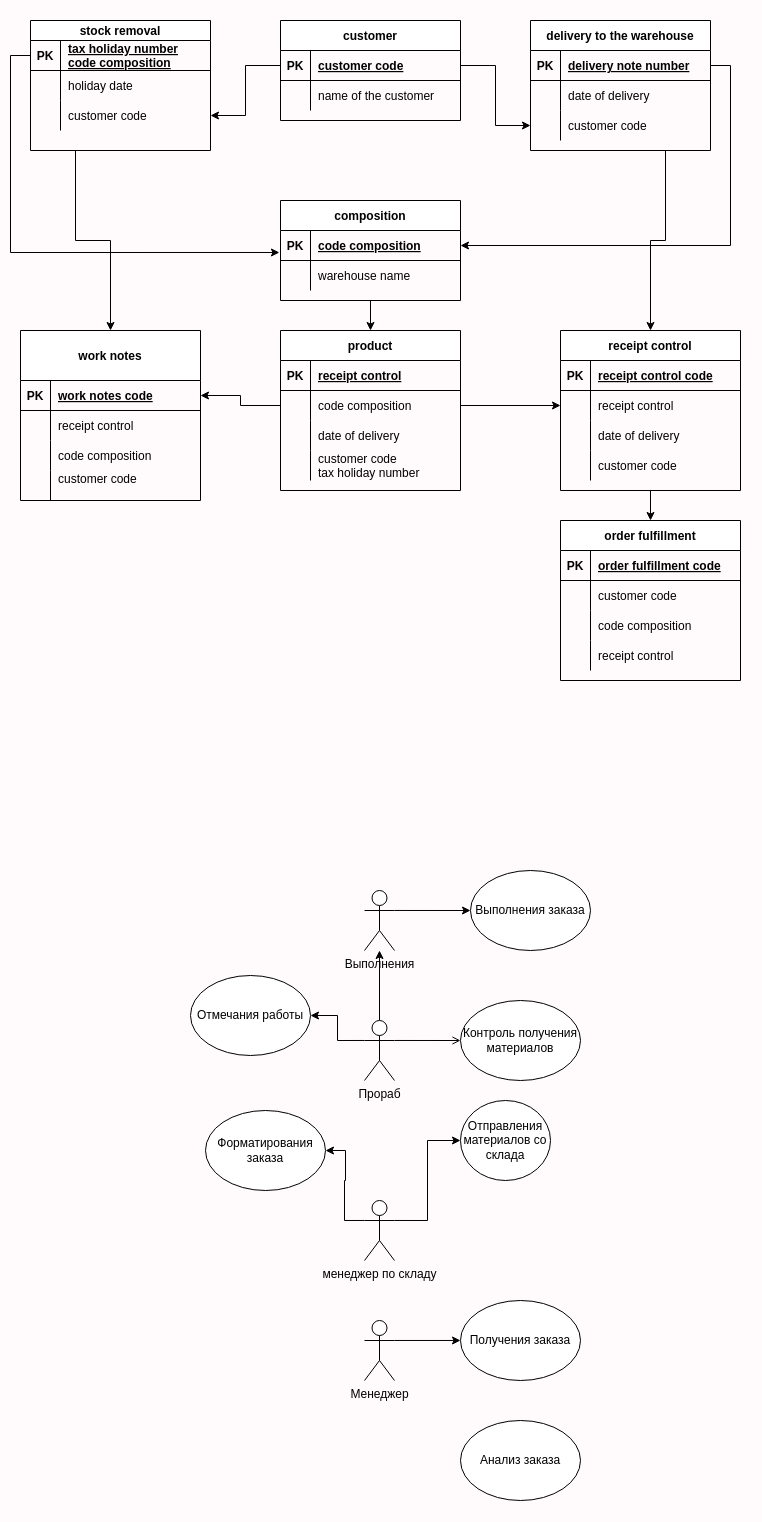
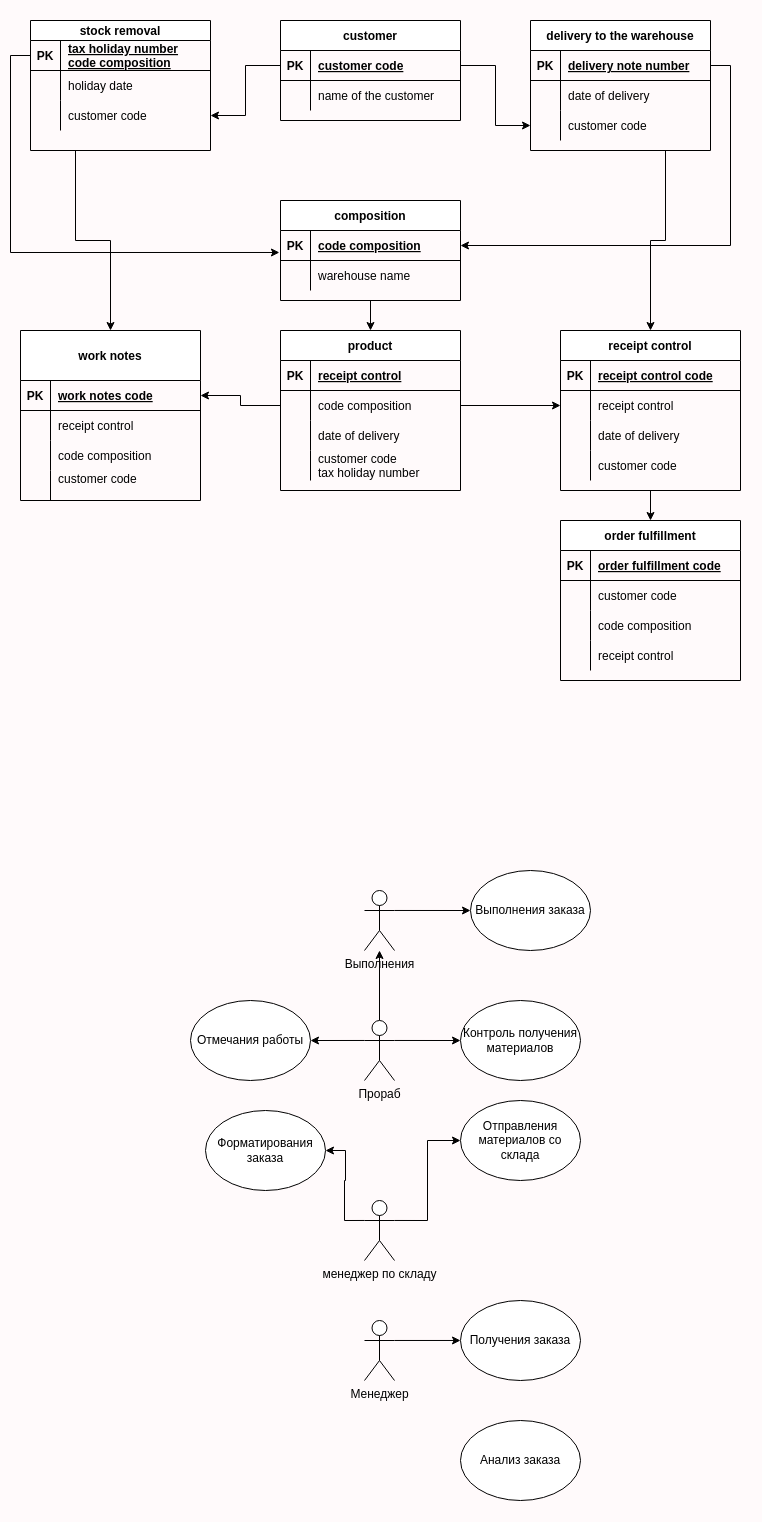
node "Отмечания работы": moved (251, 1016) -> (251, 1041)
edge "Прораб" -> "Контроль получения материалов": arrowhead open -> classic
node "Отправления материалов со склада": size 90x80 -> 120x80
